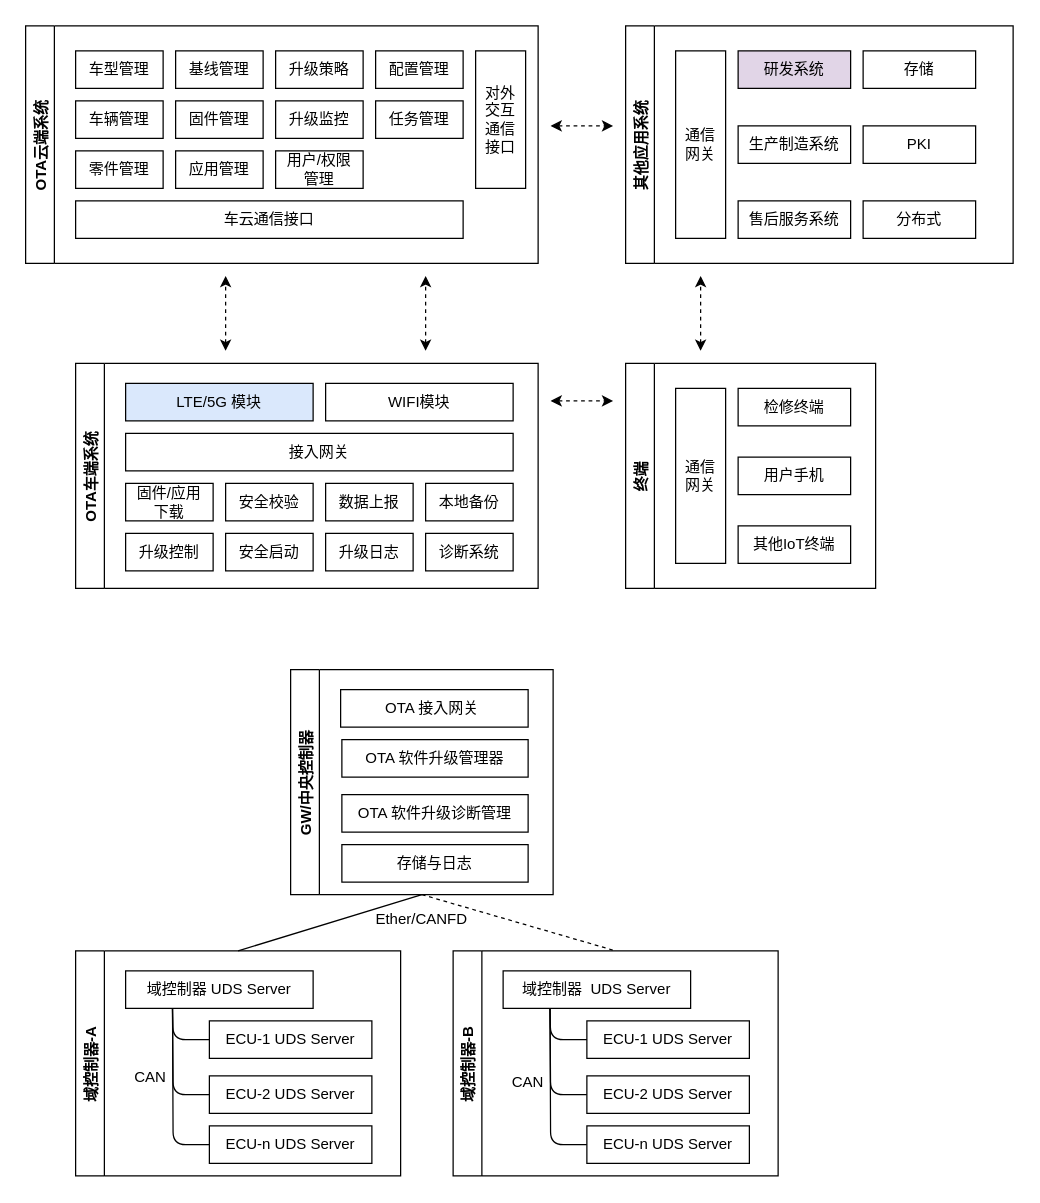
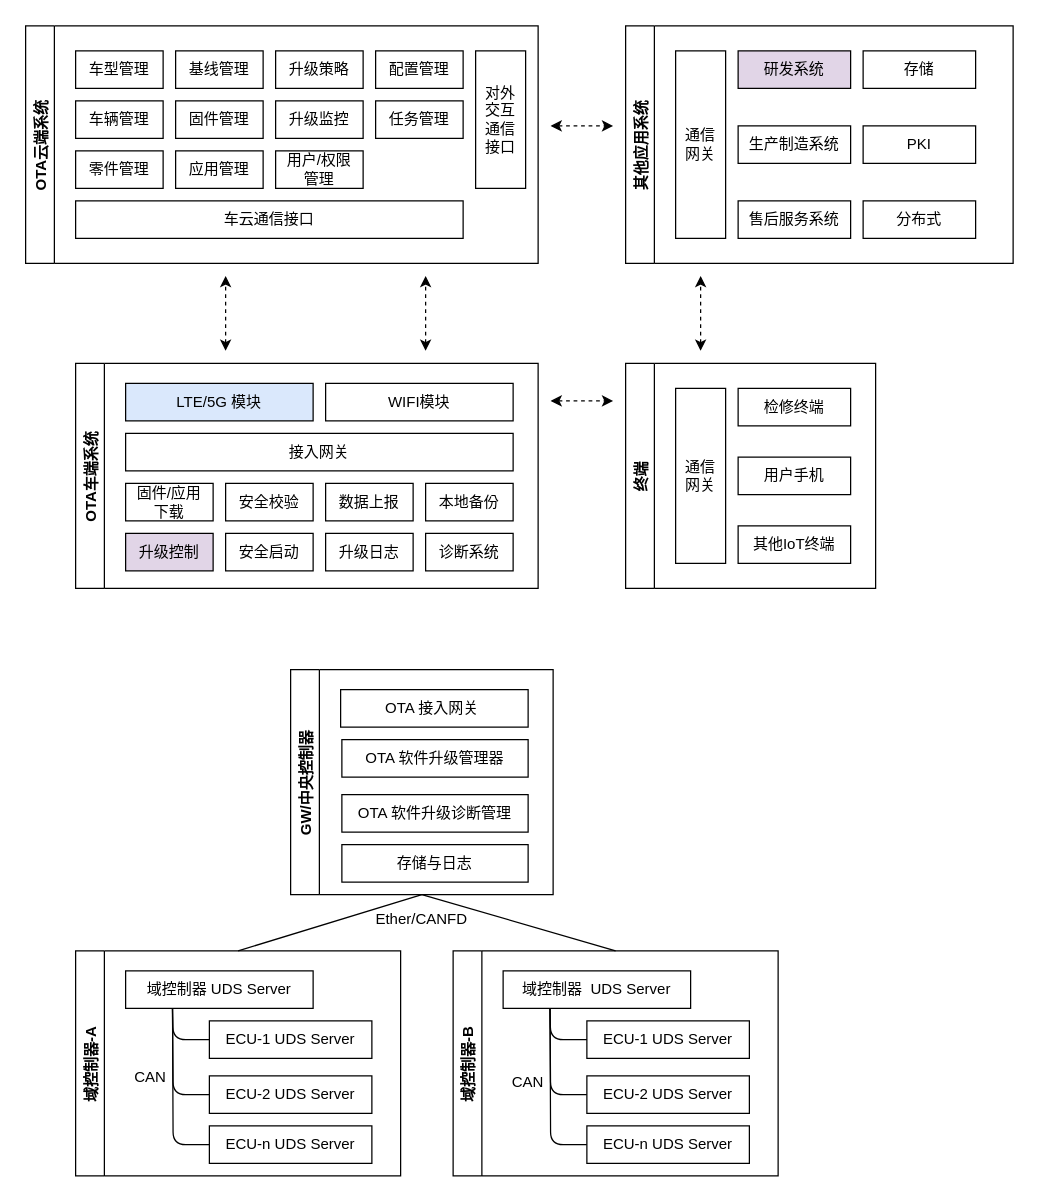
node "升级控制": fillcolor #ffffff -> #e1d5e7
edge "GW/中央控制器" -- "域控制器-B": style dashed -> solid
